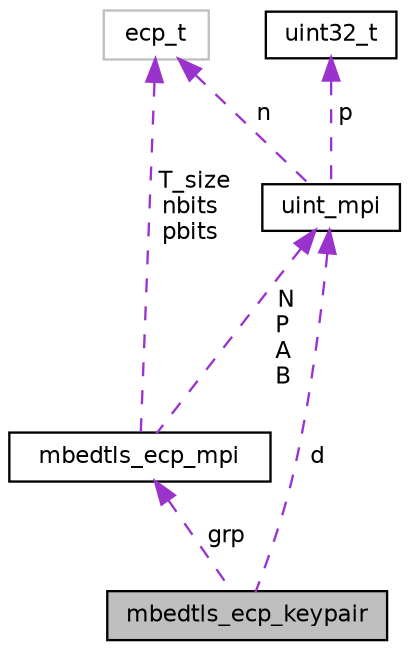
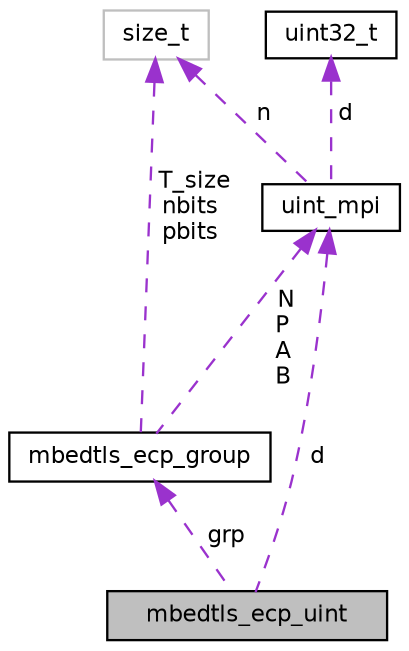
node "ecp_t": label "ecp_t" -> "size_t"
edge "uint_mpi" -> "uint32_t": label " p" -> " d"
node "mbedtls_ecp_mpi": label "mbedtls_ecp_mpi" -> "mbedtls_ecp_group"
node "mbedtls_ecp_keypair": label "mbedtls_ecp_keypair" -> "mbedtls_ecp_uint"
